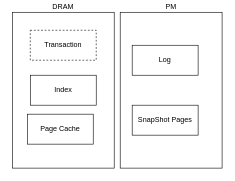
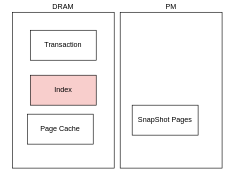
node "Transaction": style dashed -> solid
node "Log": removed
node "Index": fillcolor #ffffff -> #f8cecc
